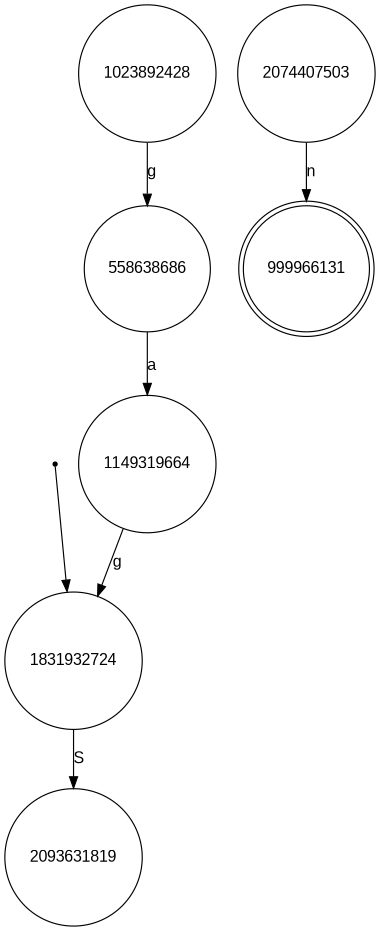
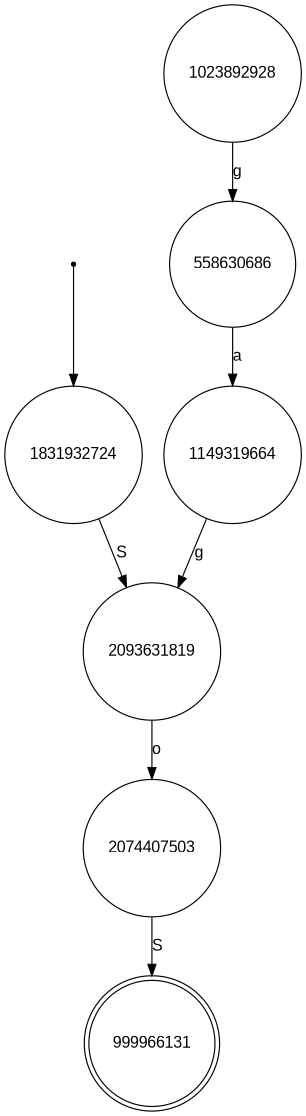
node "1023892428": label "1023892428" -> "1023892928"
edge "2074407503" -> "999966131": label "n" -> "S"
node "558638686": label "558638686" -> "558630686"
edge "1149319664" -> "1831932724": now "1149319664" -> "2093631819"
edge "2093631819" -> "2074407503": added, label "o"
